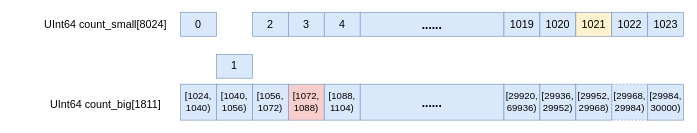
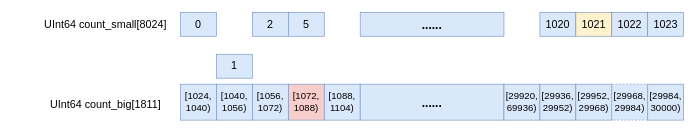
node "3": label "3" -> "5"
node "4": removed
node "1019": removed
